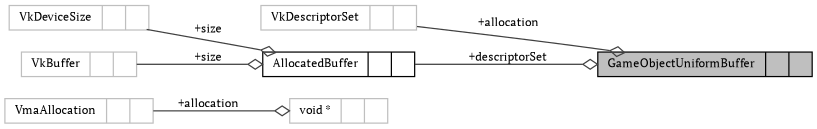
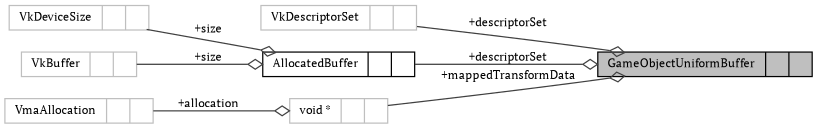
edge "VkDescriptorSet" -> "GameObjectUniformBuffer": label " +allocation" -> " +descriptorSet"
edge "void *" -> "GameObjectUniformBuffer": added, label "+mappedTransformData"
